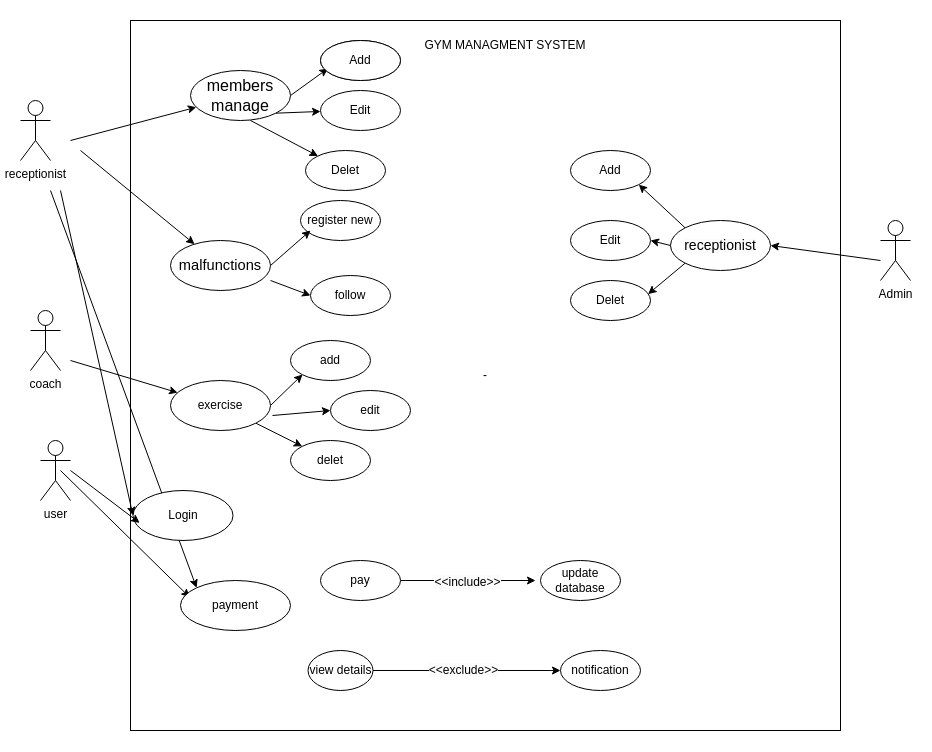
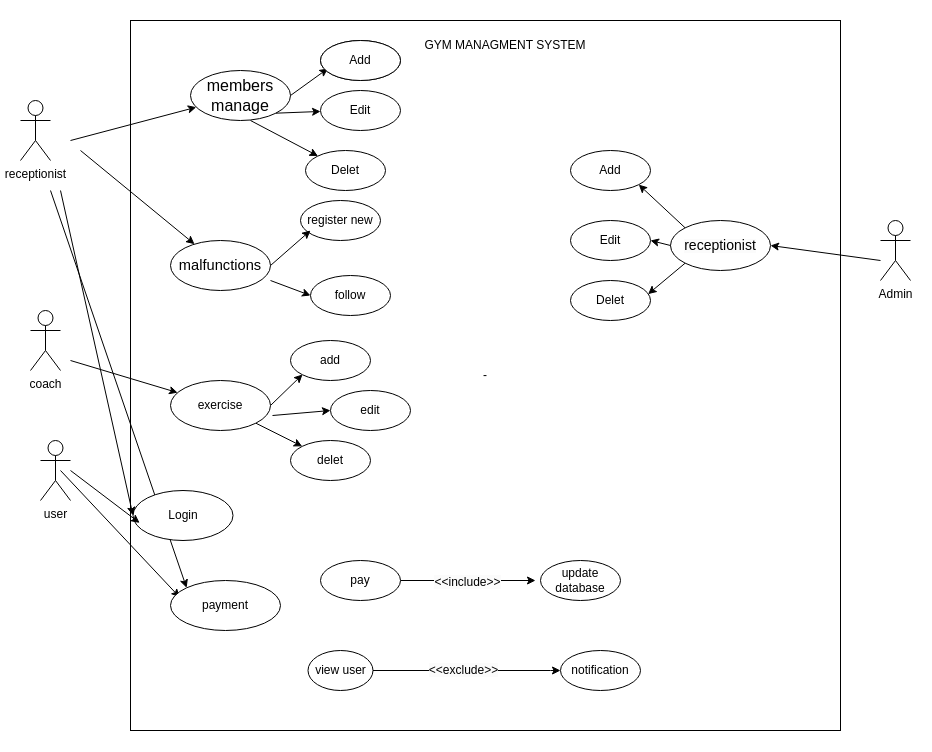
node "payment": moved (236, 606) -> (226, 606)
node "view details": label "view details" -> "view user"
